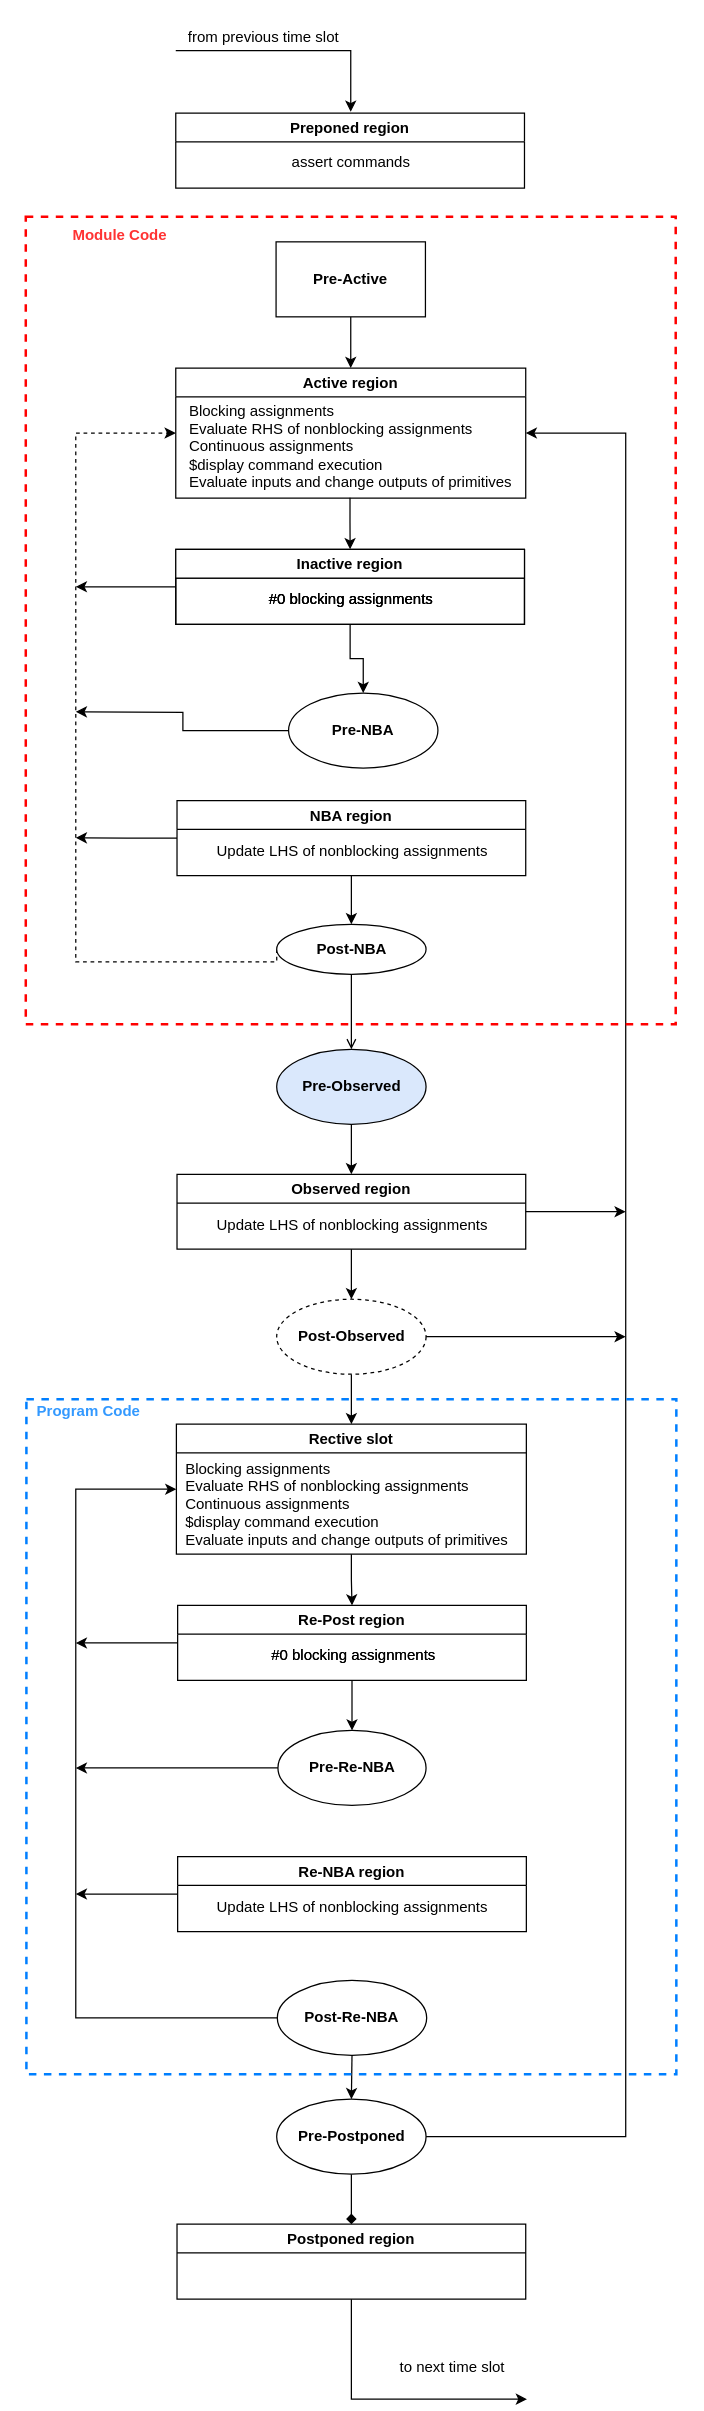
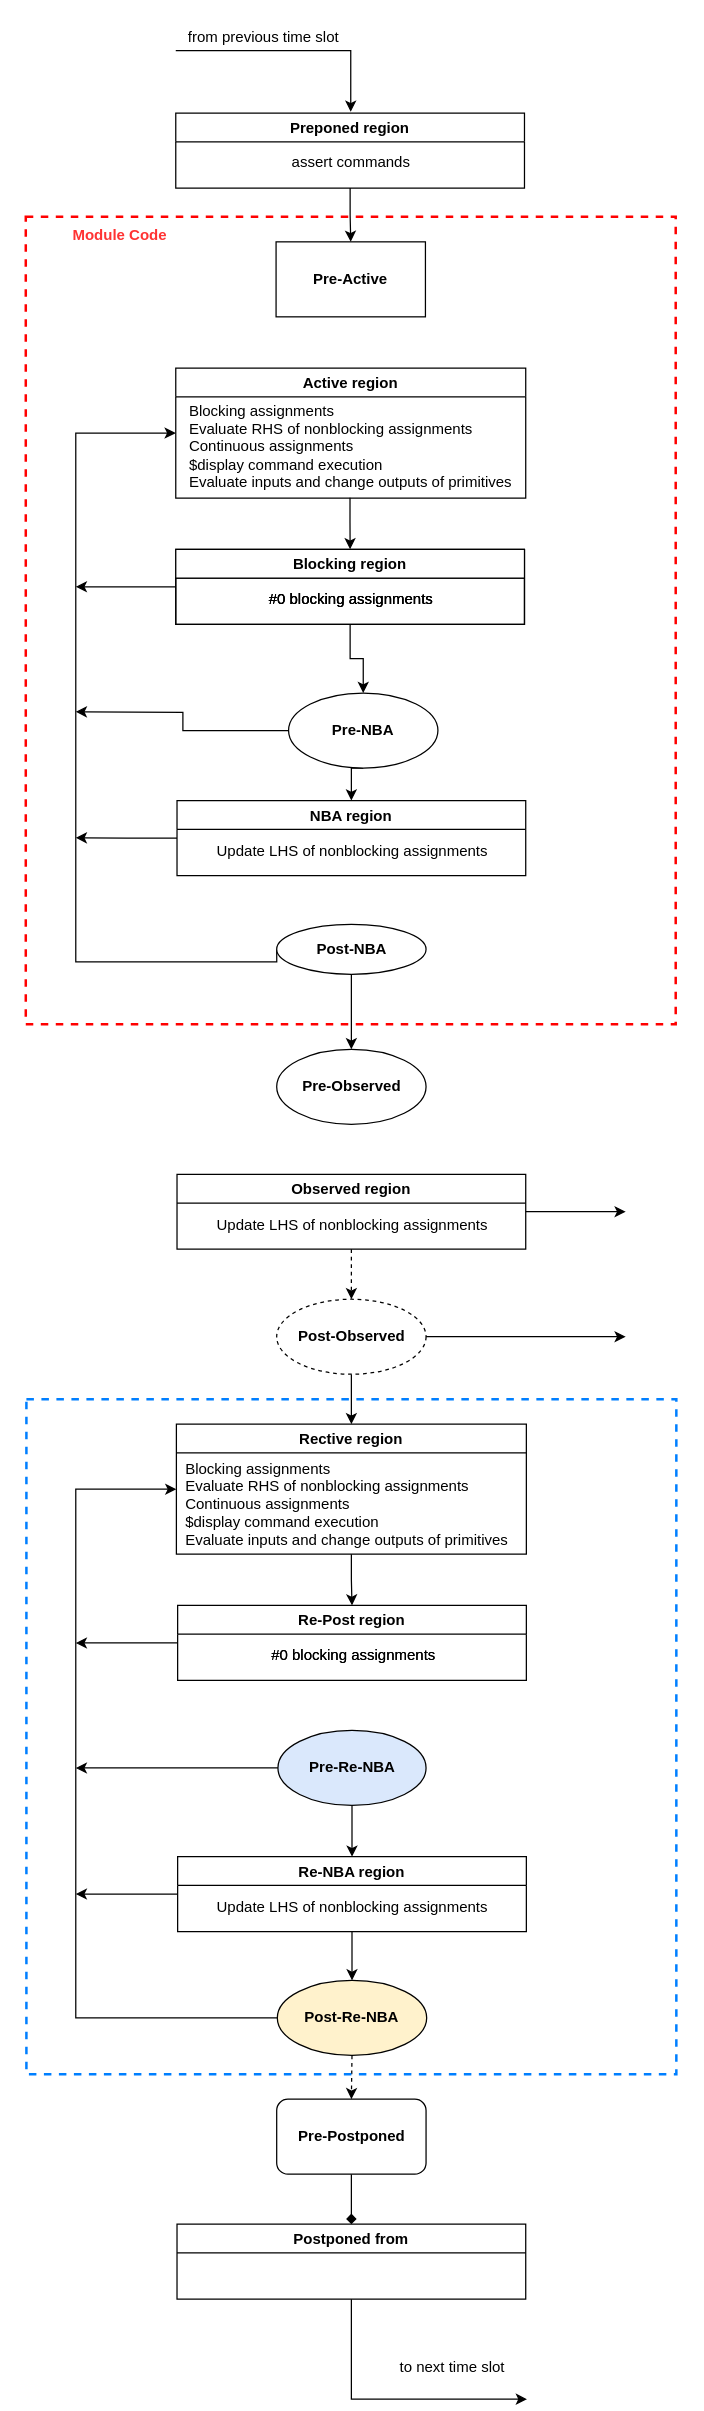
edge "Preponed region" -> "Pre-Active": added
edge "Pre-Active" -> "Active region": removed
node "Inactive region": label "Inactive region" -> "Blocking region"
edge "Post-NBA" -> "Active region": style dashed -> solid
edge "Pre-NBA" -> "NBA region": added
edge "NBA region" -> "Post-NBA": removed
edge "Post-NBA" -> "Pre-Observed": arrowhead open -> classic
node "Pre-Observed": fillcolor #dae8fc -> #ffffff
edge "Pre-Observed" -> "Observed region": removed
edge "Observed region" -> "Post-Observed": style solid -> dashed
edge "Pre-Postponed" -> "Active region": removed
node "Program Code": removed
node "Rective slot": label "Rective slot" -> "Rective region"
edge "Re-Post region" -> "Pre-Re-NBA": removed
node "Pre-Re-NBA": fillcolor #ffffff -> #dae8fc
edge "Pre-Re-NBA" -> "Re-NBA region": added
edge "Re-NBA region" -> "Post-Re-NBA": added
node "Post-Re-NBA": fillcolor #ffffff -> #fff2cc
edge "Post-Re-NBA" -> "Pre-Postponed": style solid -> dashed
node "Pre-Postponed": shape ellipse -> rounded rectangle
node "Postponed region": label "Postponed region" -> "Postponed from"
